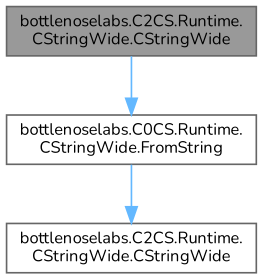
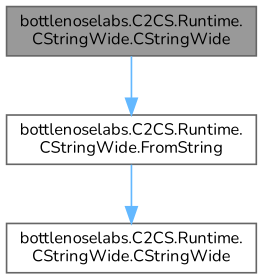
node "bottlenoselabs.C0CS.Runtime. CStringWide.FromString": label "bottlenoselabs.C0CS.Runtime. CStringWide.FromString" -> "bottlenoselabs.C2CS.Runtime. CStringWide.FromString"
